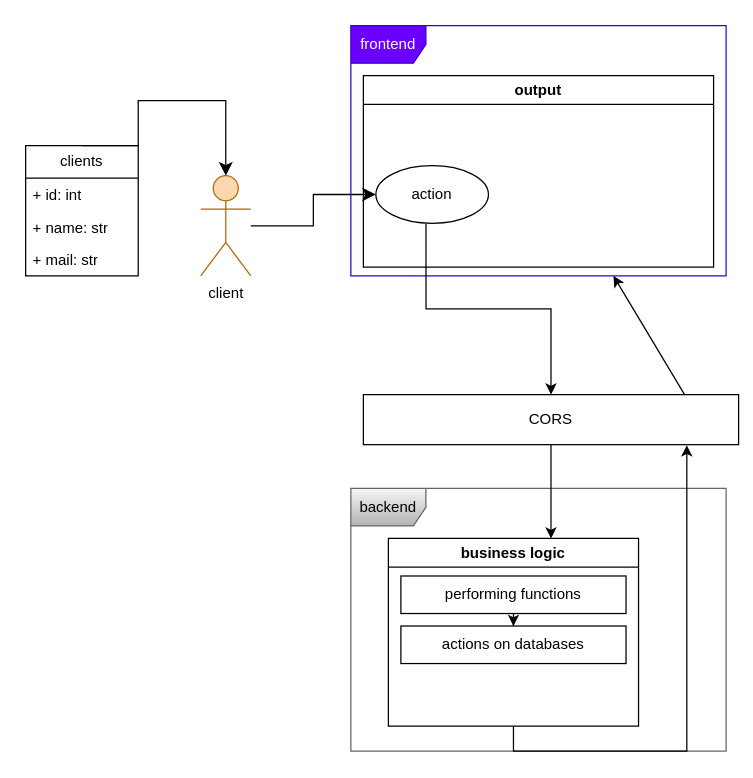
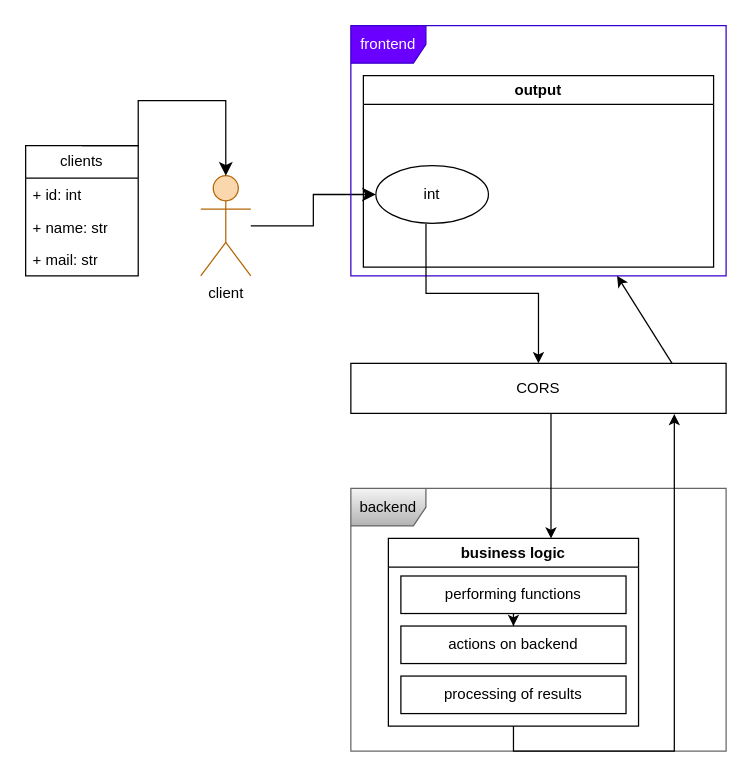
node "action": label "action" -> "int"
node "CORS": moved (551, 419) -> (538, 388)
node "actions on databases": label "actions on databases" -> "actions on backend"
node "processing of results": added
